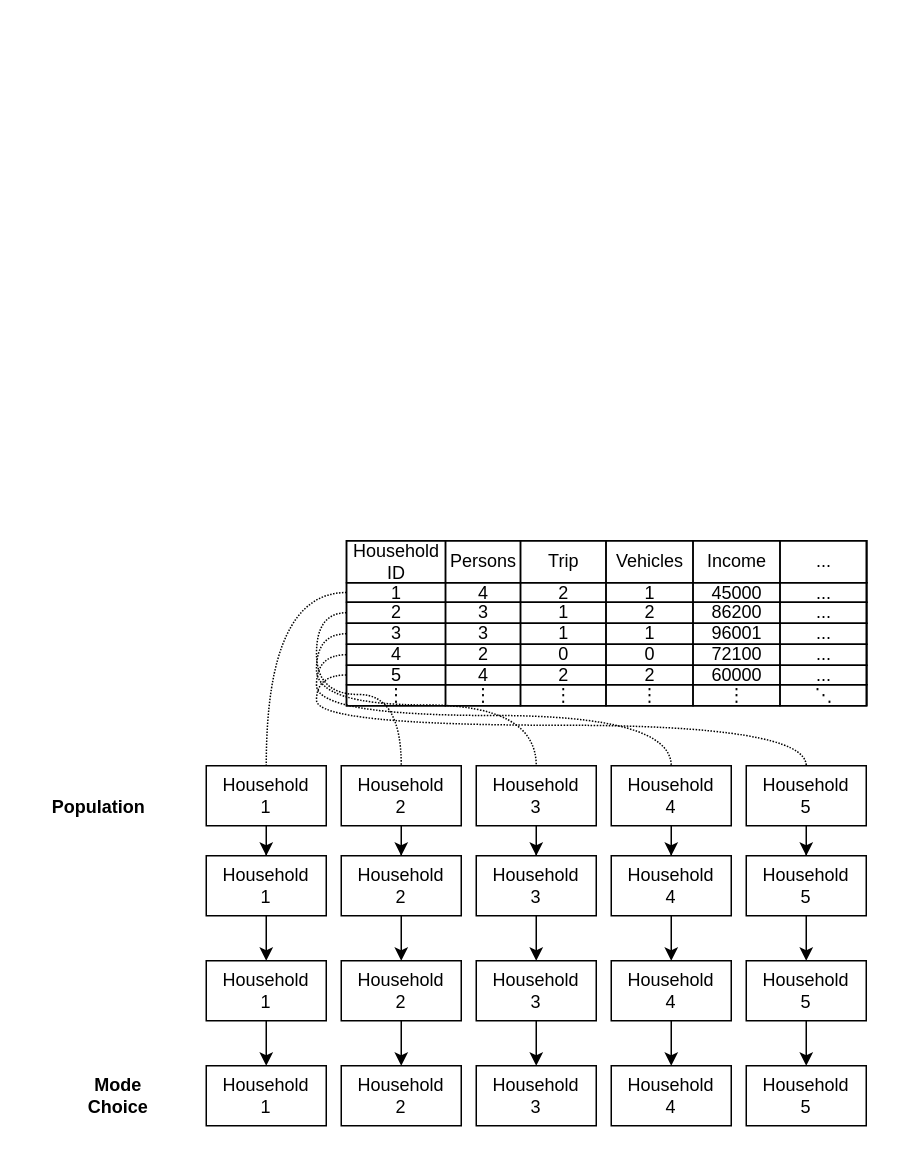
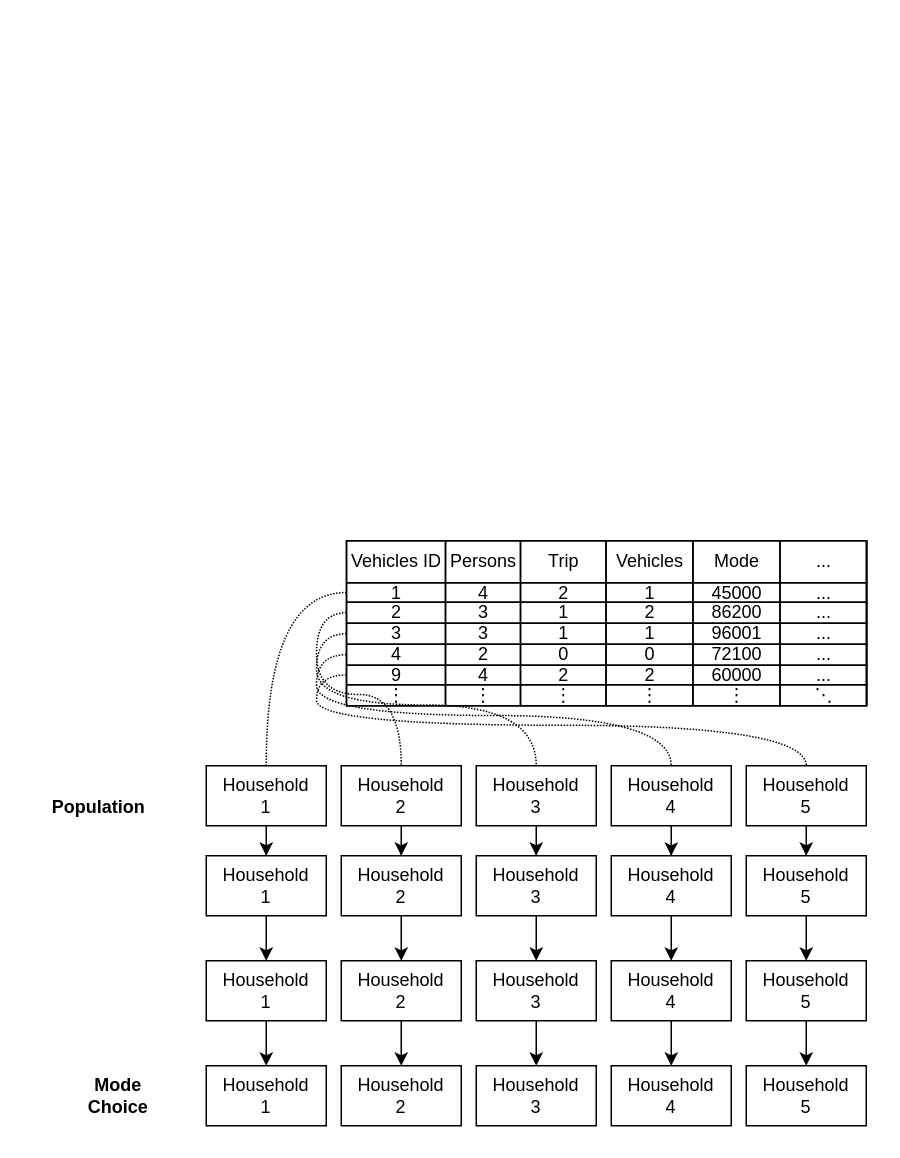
node "Household ID": label "Household ID" -> "Vehicles ID"
node "Income": label "Income" -> "Mode"
node "5": label "5" -> "9"
